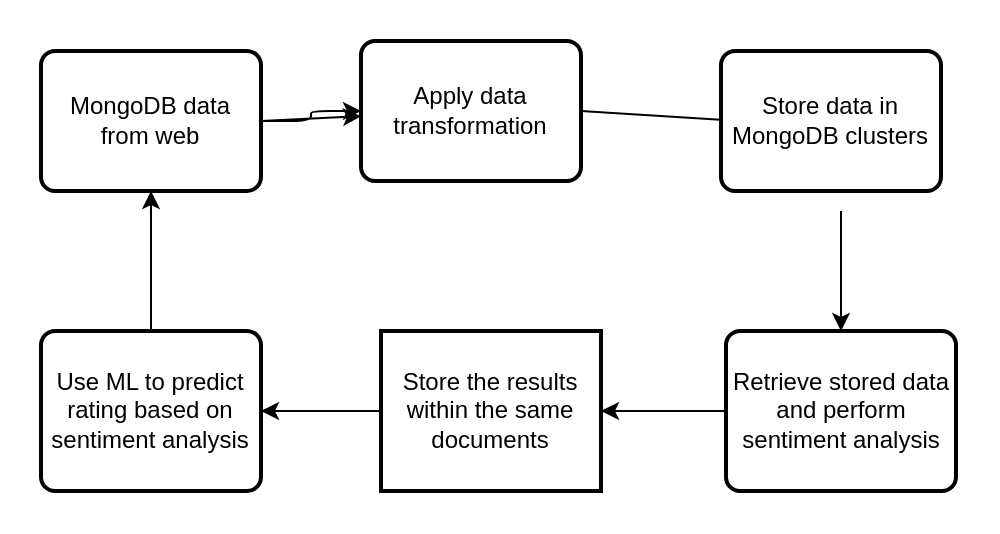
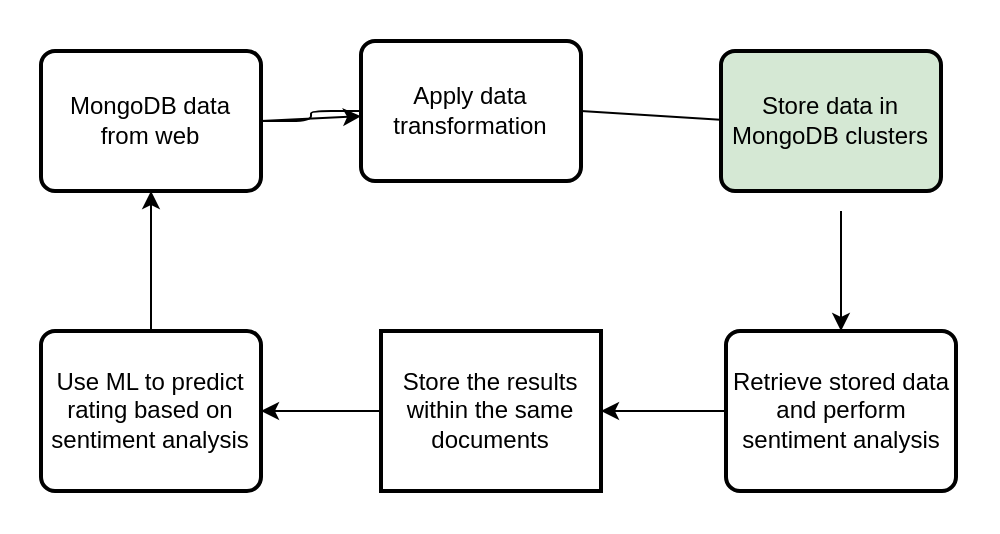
edge "MongoDB data from web" -> "Apply data transformation": arrowhead classic -> none
node "Store data in MongoDB clusters": fillcolor #ffffff -> #d5e8d4
